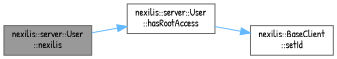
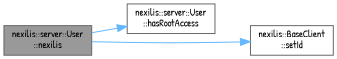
edge "nexilis::server::User ::hasRootAccess" -> "nexilis::BaseClient ::setId": now "nexilis::server::User ::nexilis" -> "nexilis::BaseClient ::setId"
